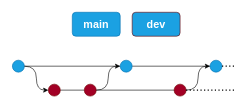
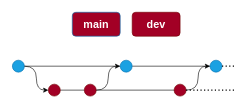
node "main": fillcolor #1ba1e2 -> #a20025
node "dev": fillcolor #1ba1e2 -> #a20025
